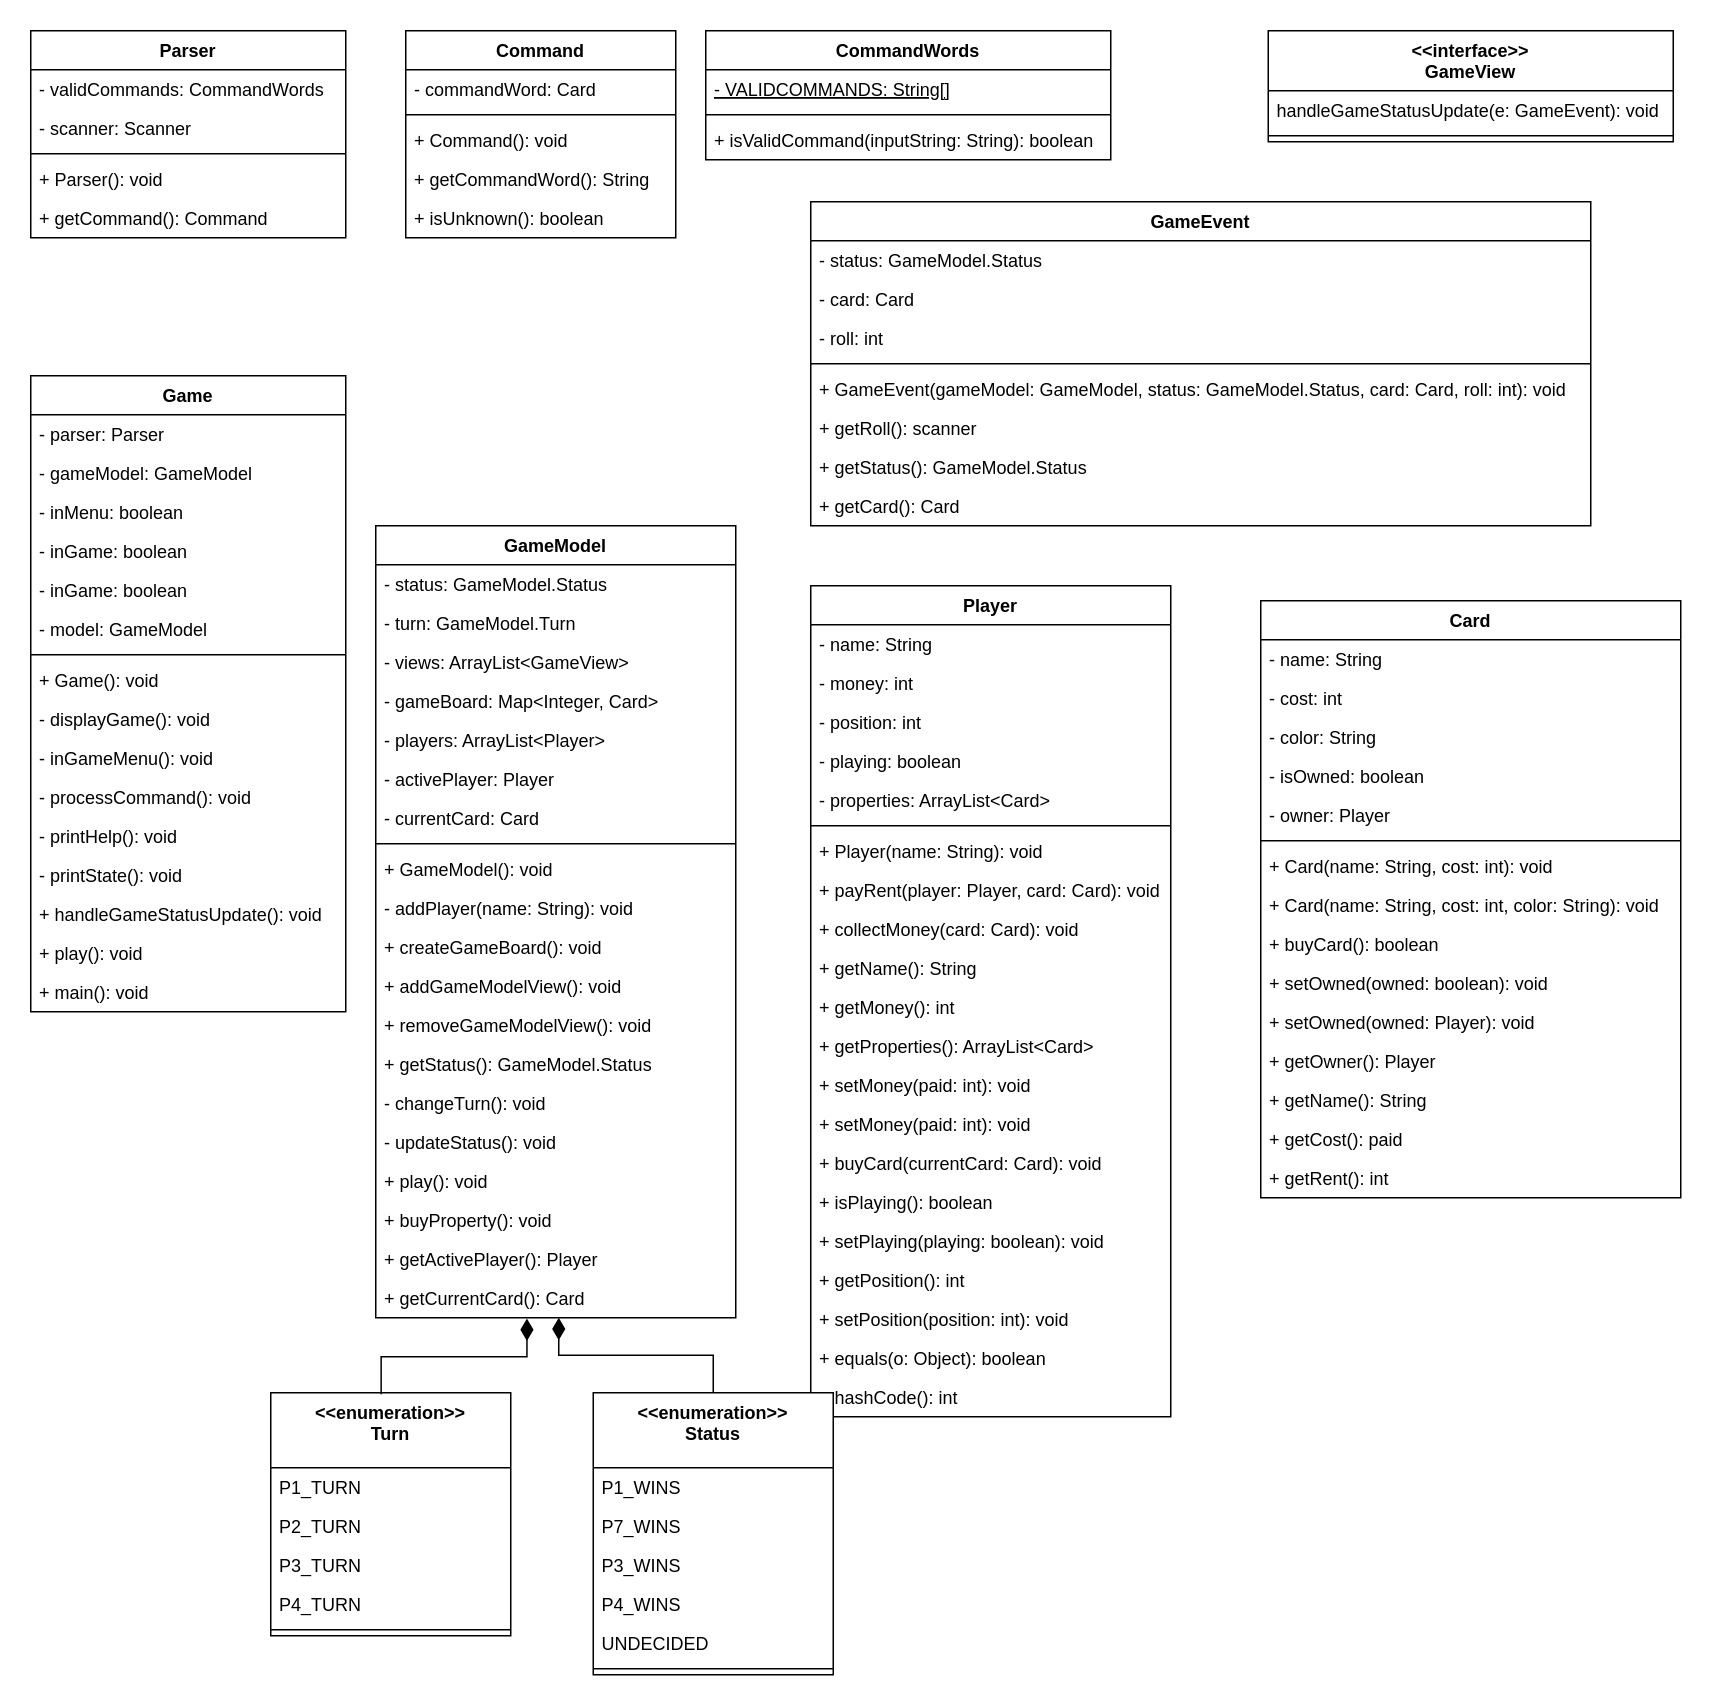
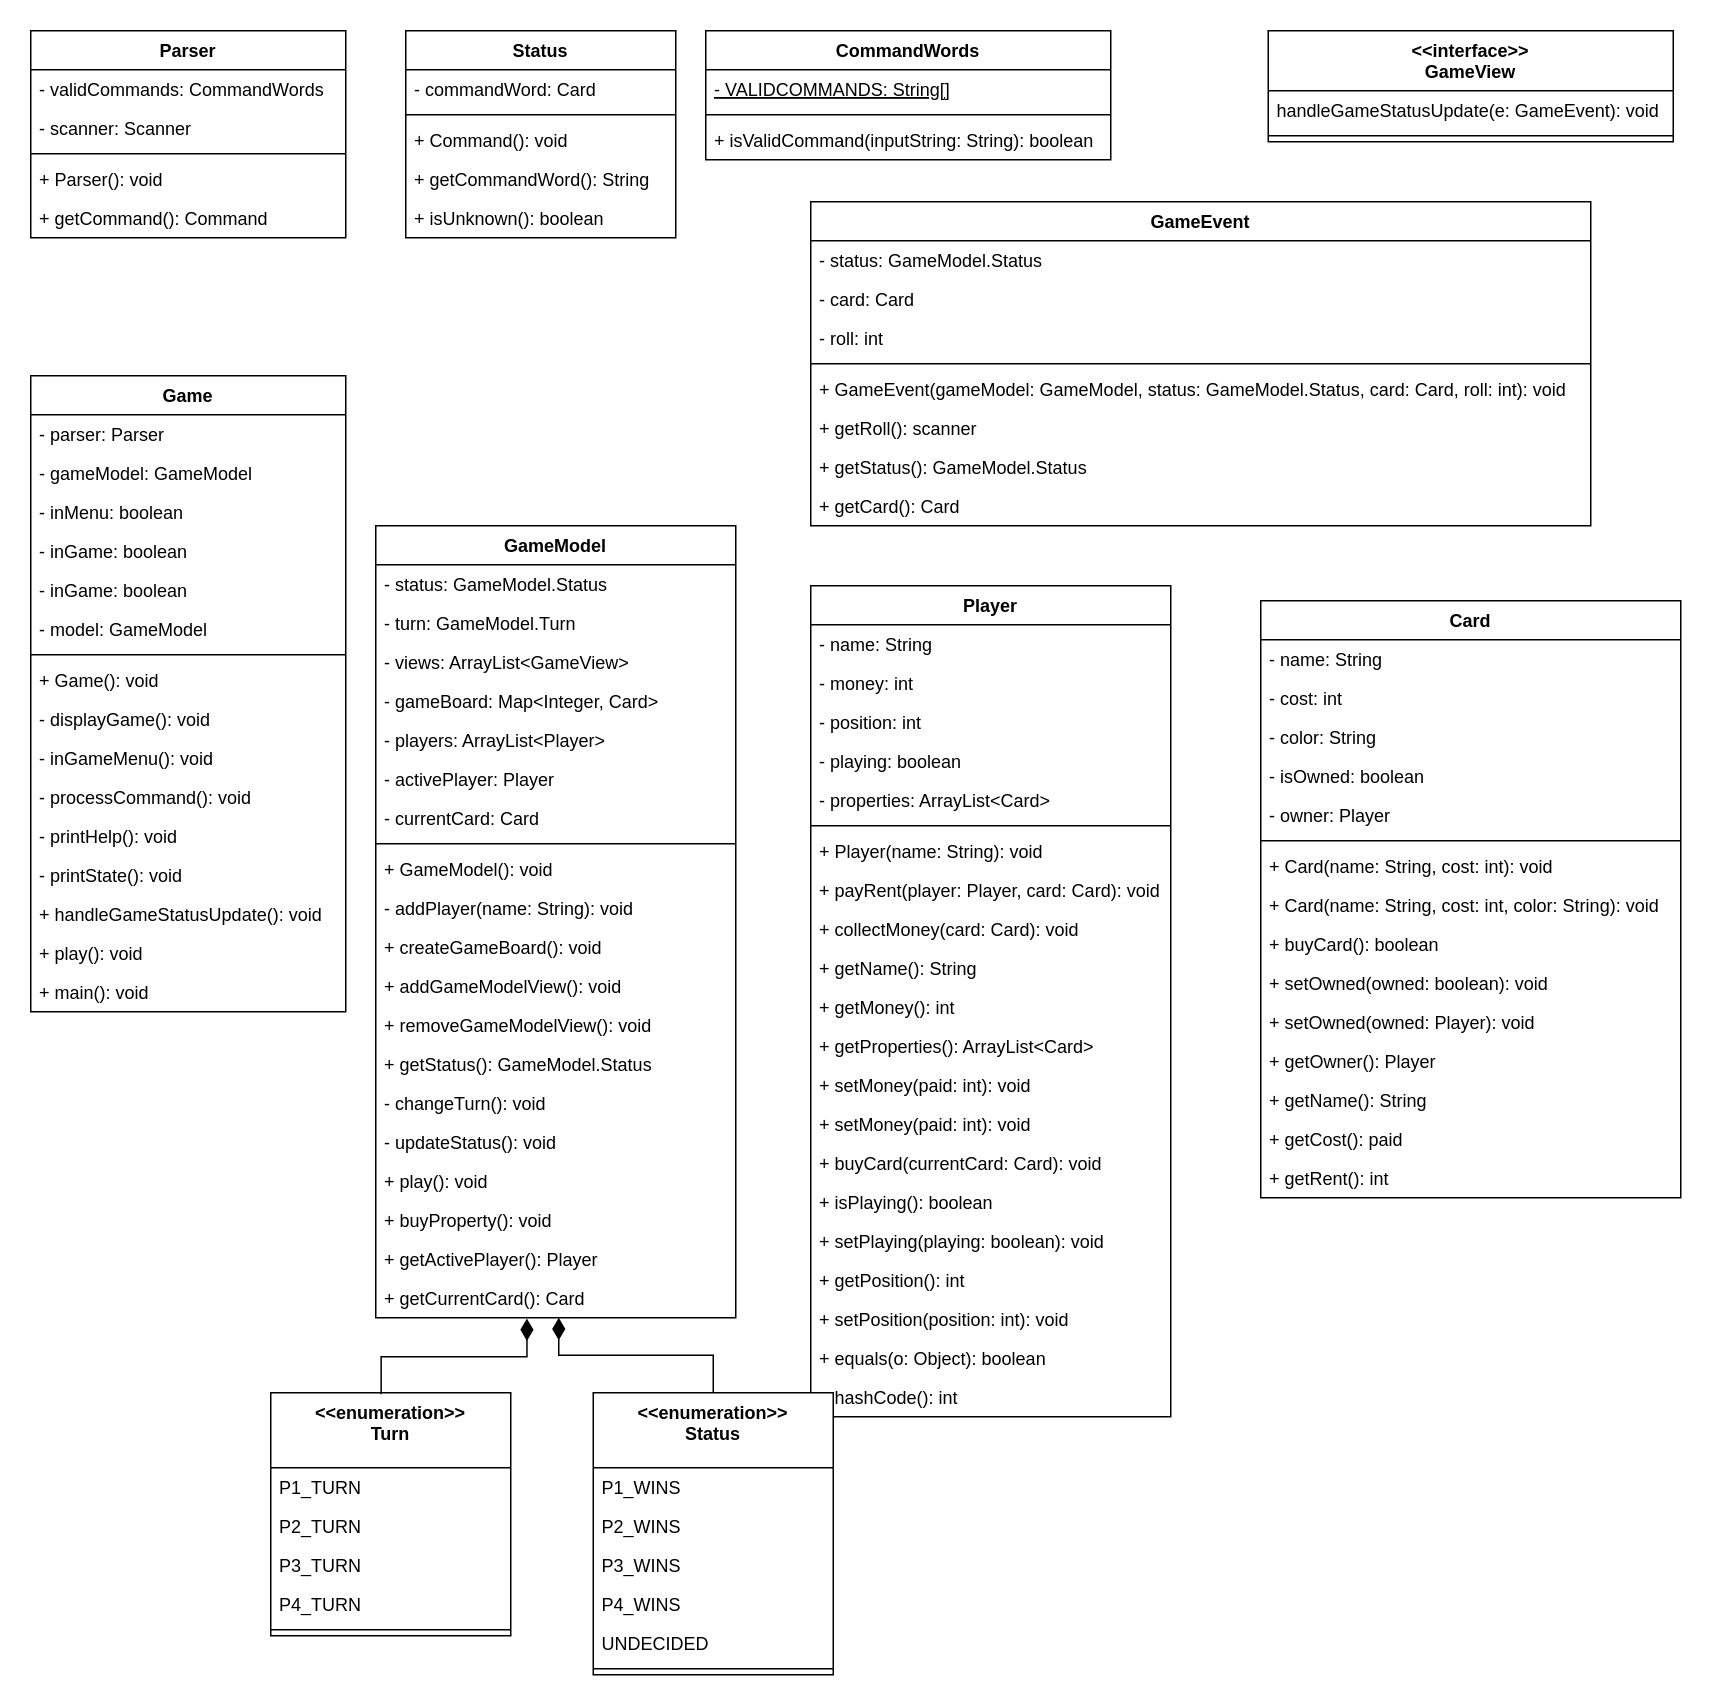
node "Command": label "Command" -> "Status"
node "P7_WINS": label "P7_WINS" -> "P2_WINS"
